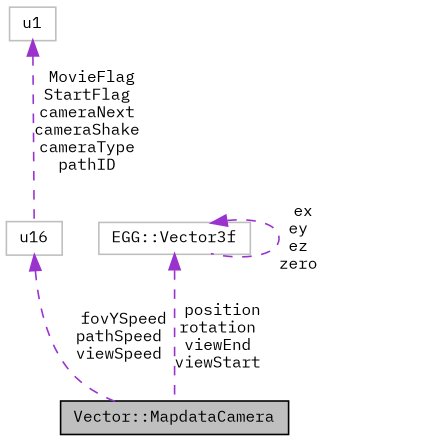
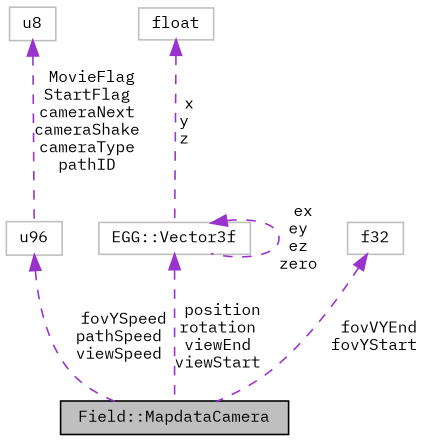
node "u1": label "u1" -> "u8"
node "float": added
node "u16": label "u16" -> "u96"
node "f32": added
node "Vector::MapdataCamera": label "Vector::MapdataCamera" -> "Field::MapdataCamera"
